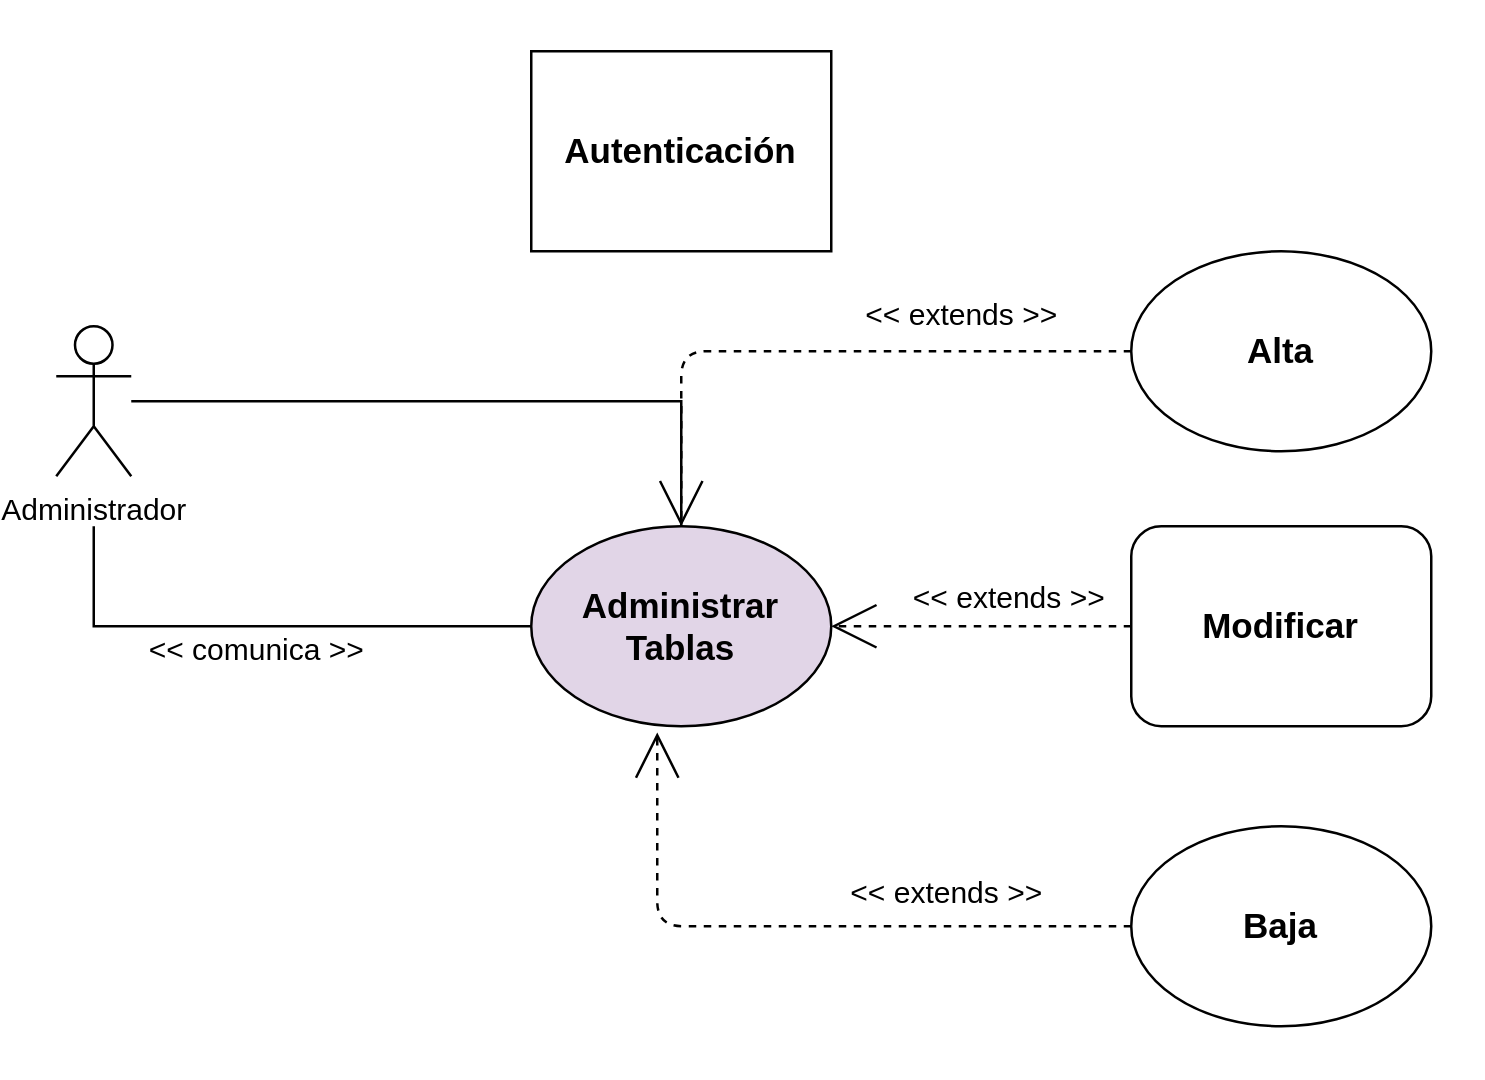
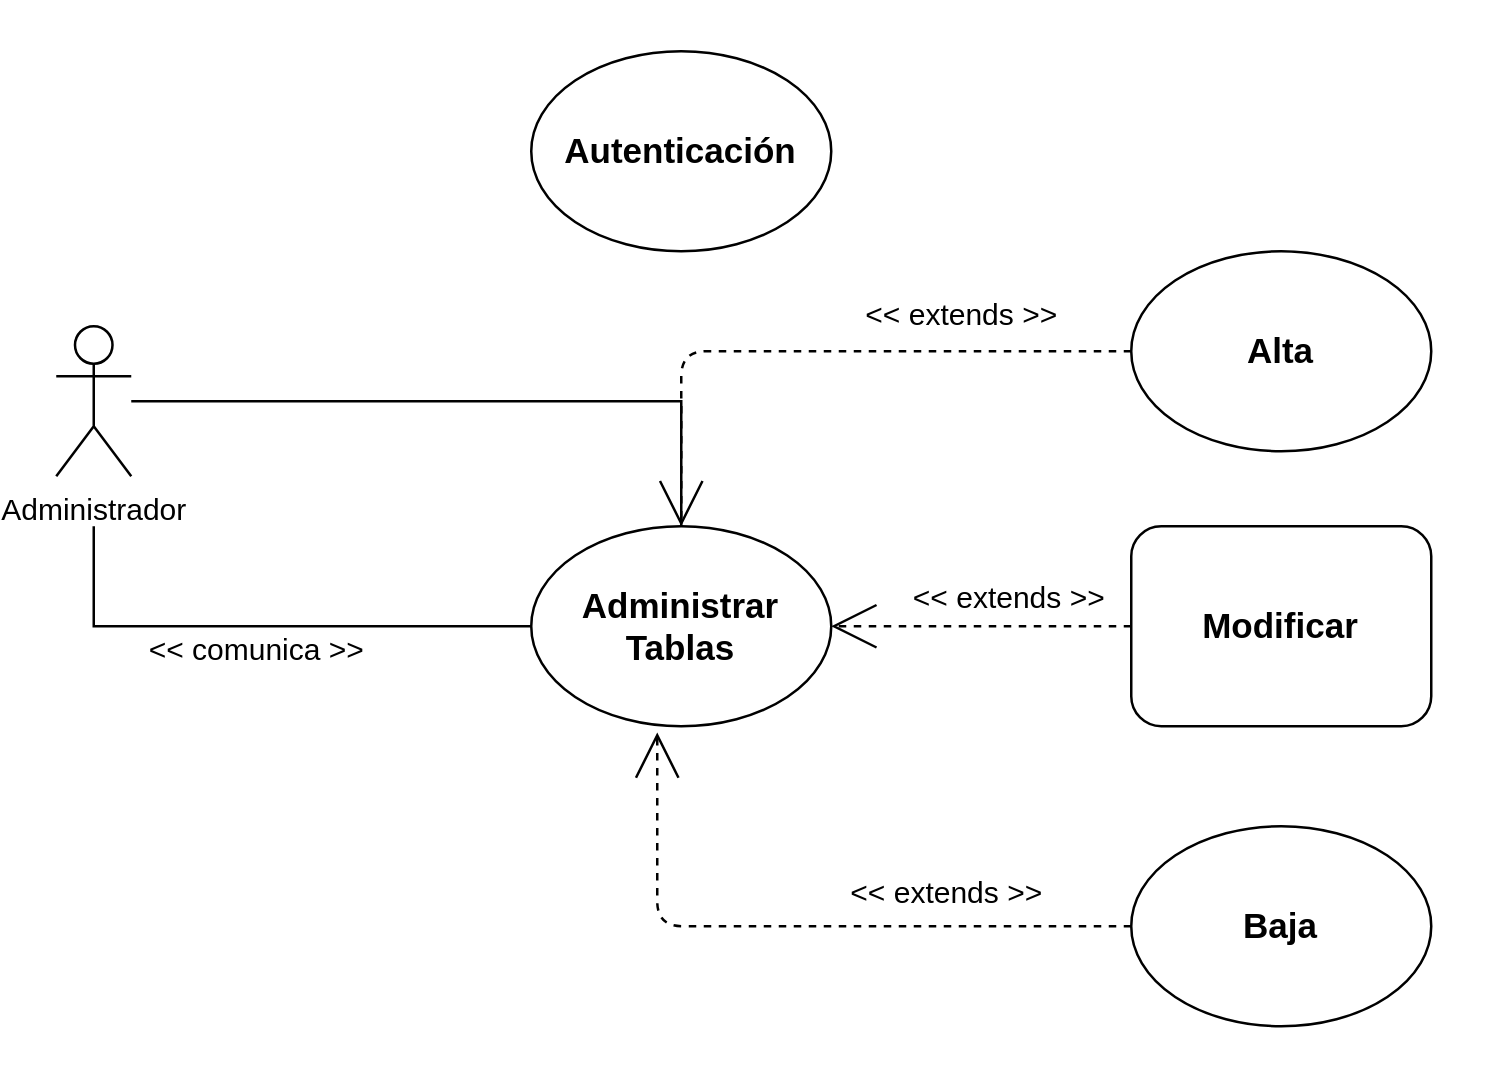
node "Autenticación": shape rectangle -> ellipse
node "Administrar Tablas": fillcolor #e1d5e7 -> #ffffff
